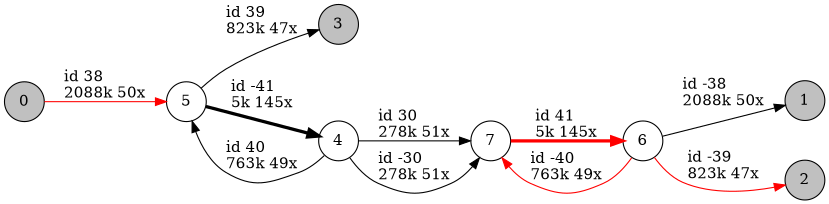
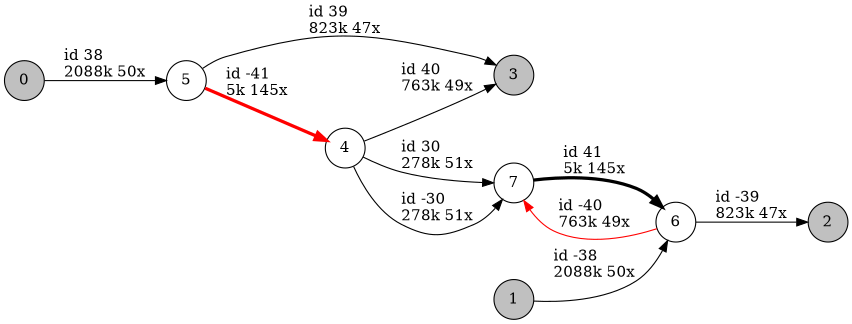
edge "0" -> "5": color red -> black
edge "5" -> "4": color black -> red
edge "6" -> "1": reversed
edge "7" -> "6": color red -> black
edge "4" -> "5": now "4" -> "3"
edge "6" -> "2": color red -> black
